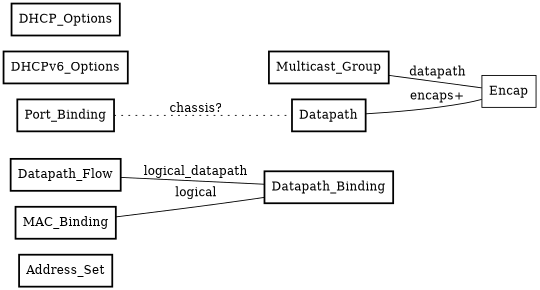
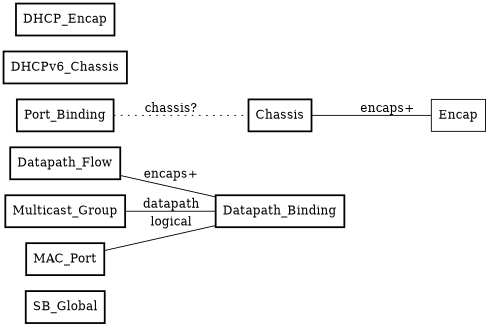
node "DHCP_Options": label "DHCP_Options" -> "DHCP_Encap"
node "DHCPv6_Options": label "DHCPv6_Options" -> "DHCPv6_Chassis"
edge "Multicast_Group" -- "Encap": now "Multicast_Group" -- "Datapath_Binding"
node "Datapath": label "Datapath" -> "Chassis"
edge "Datapath_Flow" -- "Datapath_Binding": label "logical_datapath" -> "encaps+"
node "MAC_Binding": label "MAC_Binding" -> "MAC_Port"
node "Address_Set": removed
node "SB_Global": added
